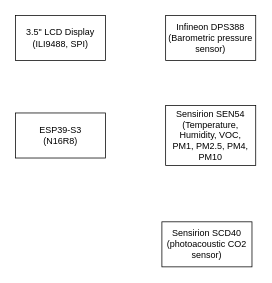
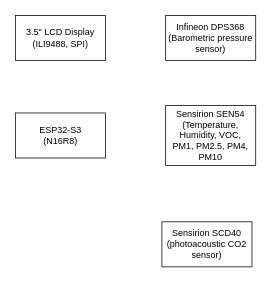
node "Infineon DPS388 (Barometric pressure sensor)": label "Infineon DPS388 (Barometric pressure sensor)" -> "Infineon DPS368 (Barometric pressure sensor)"
node "ESP39-S3 (N16R8)": label "ESP39-S3 (N16R8)" -> "ESP32-S3 (N16R8)"
